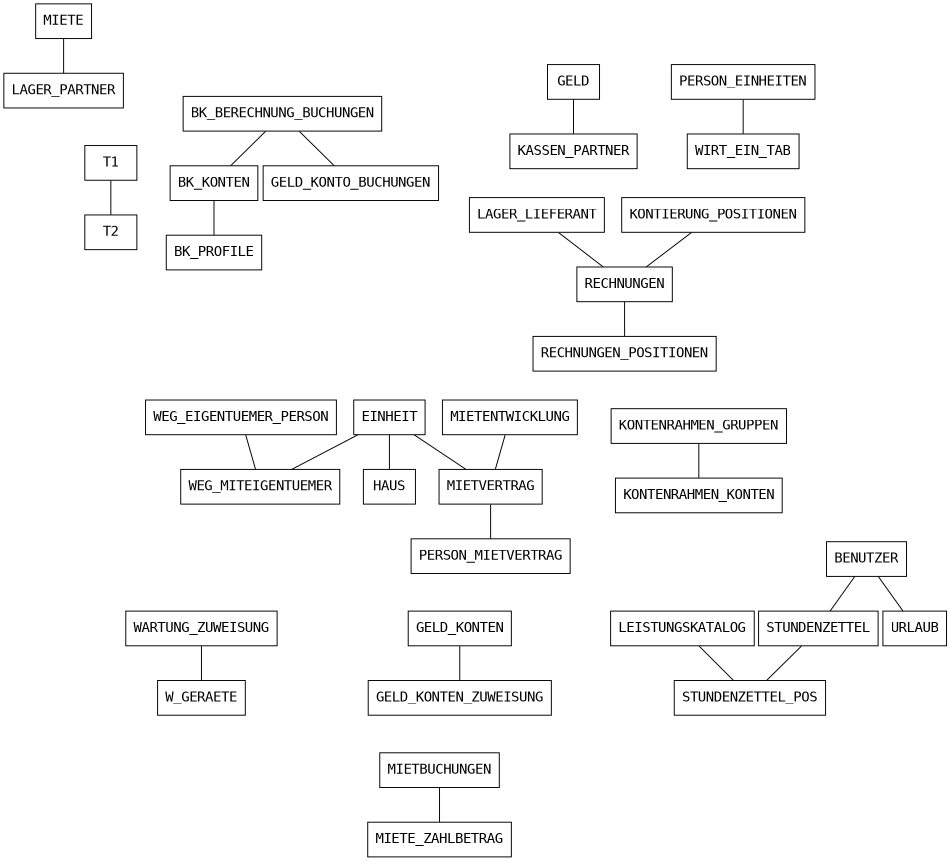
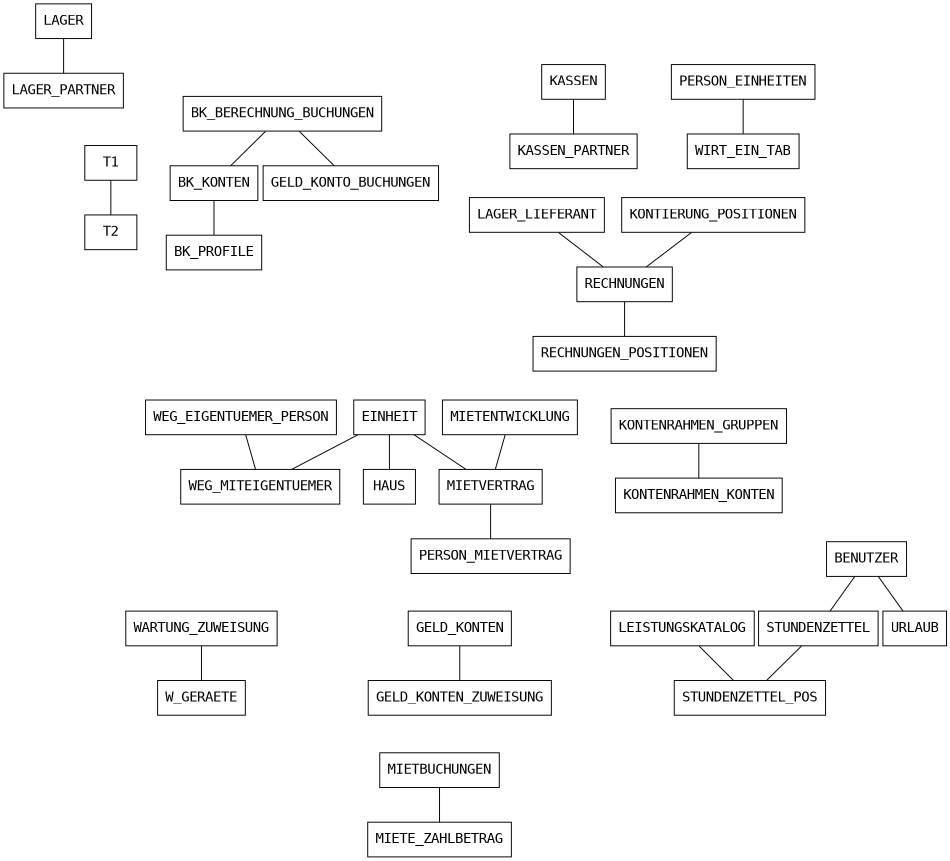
node "MIETE": label "MIETE" -> "LAGER"
node "GELD": label "GELD" -> "KASSEN"
